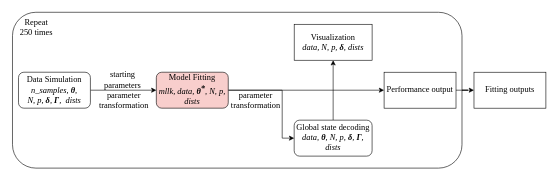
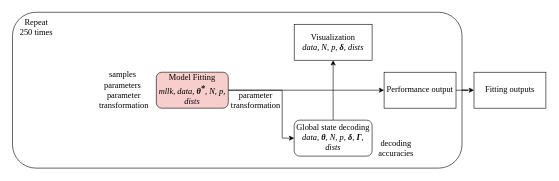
node "starting parameters": label "starting parameters" -> "samples parameters"
node "Data Simulation n_samples, θ, N, p, δ, Γ, dists": removed
edge "Data Simulation n_samples, θ, N, p, δ, Γ, dists" -> "Model Fitting mllk, data, θ*, N, p, dists": removed
node "decoding accuracies": added
